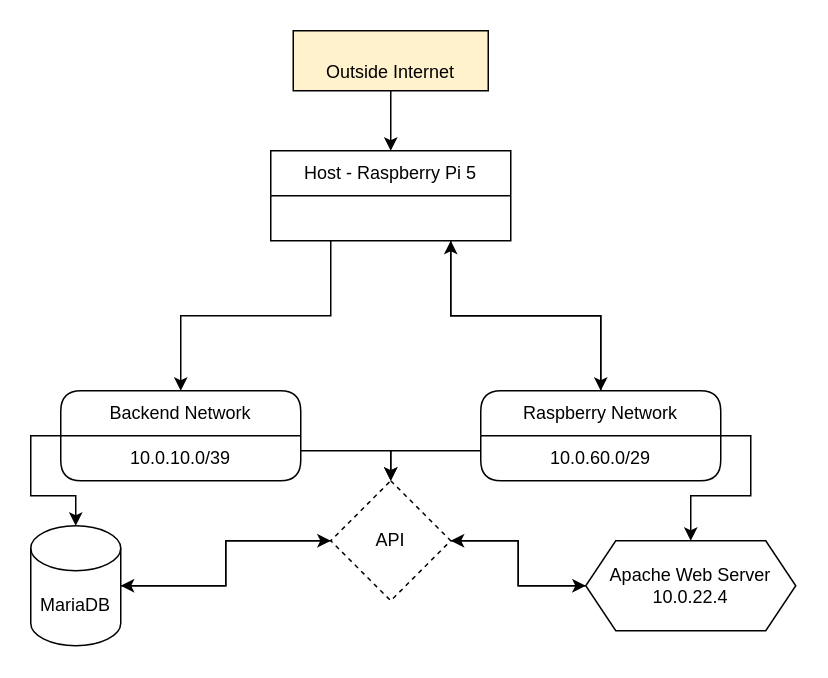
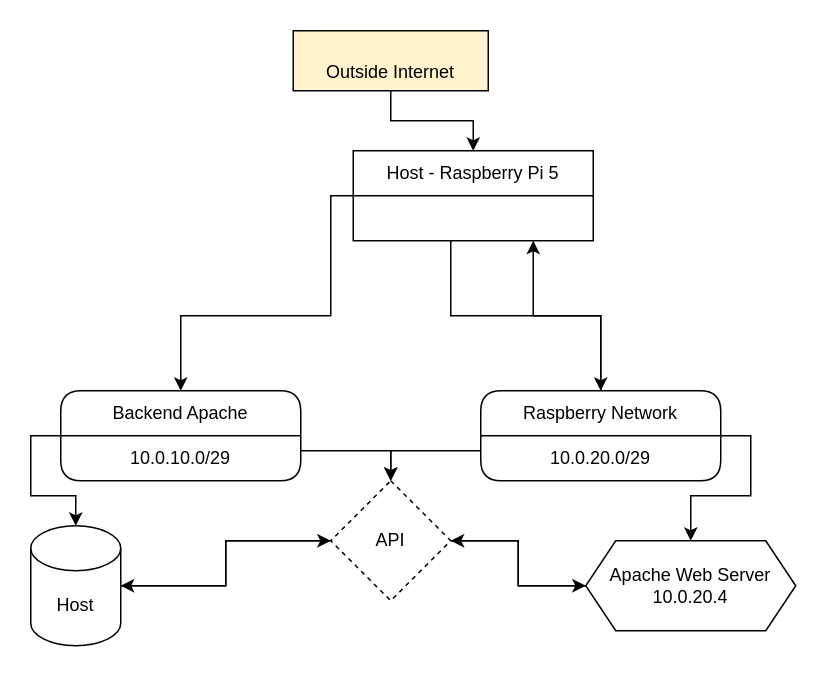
node "Host - Raspberry Pi 5": moved (391, 196) -> (473, 196)
node "Backend Network": label "Backend Network" -> "Backend Apache"
node "10.0.10.0/39": label "10.0.10.0/39" -> "10.0.10.0/29"
node "10.0.60.0/29": label "10.0.60.0/29" -> "10.0.20.0/29"
node "Apache Web Server 10.0.22.4": label "Apache Web Server 10.0.22.4" -> "Apache Web Server 10.0.20.4"
node "MariaDB": label "MariaDB" -> "Host"
